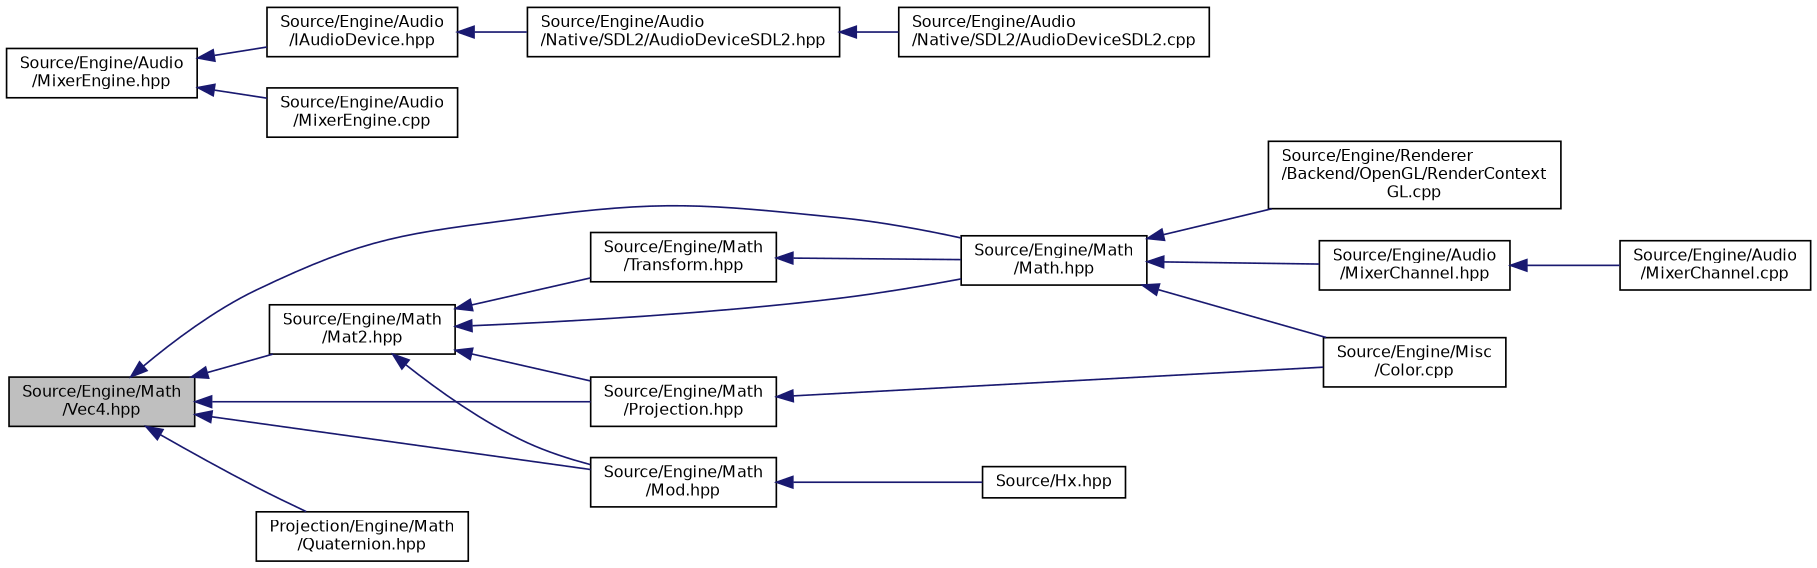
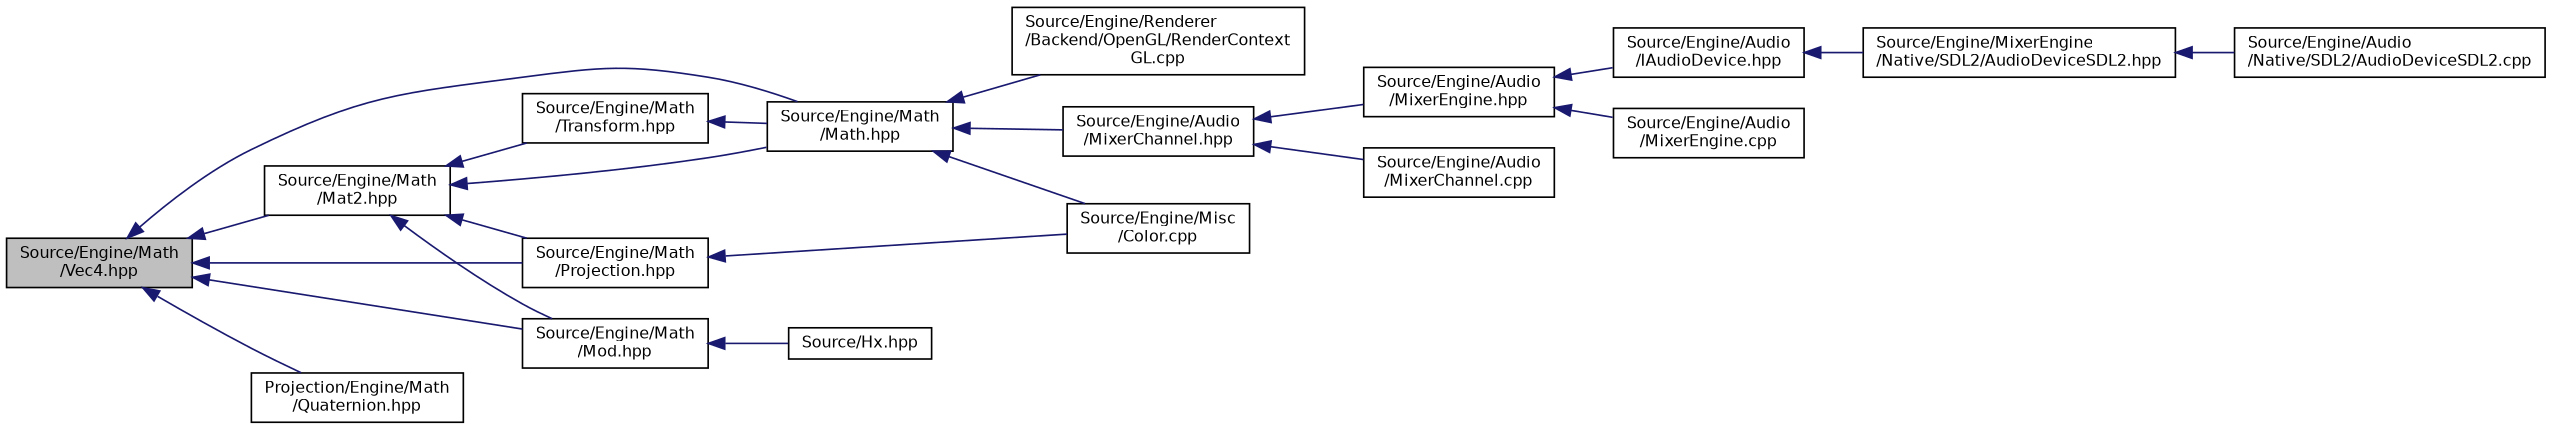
node "Source/Engine/Audio /Native/SDL2/AudioDeviceSDL2.hpp": label "Source/Engine/Audio /Native/SDL2/AudioDeviceSDL2.hpp" -> "Source/Engine/MixerEngine /Native/SDL2/AudioDeviceSDL2.hpp"
edge "Source/Engine/Audio /MixerEngine.hpp" -> "Source/Engine/Audio /MixerChannel.hpp": added
